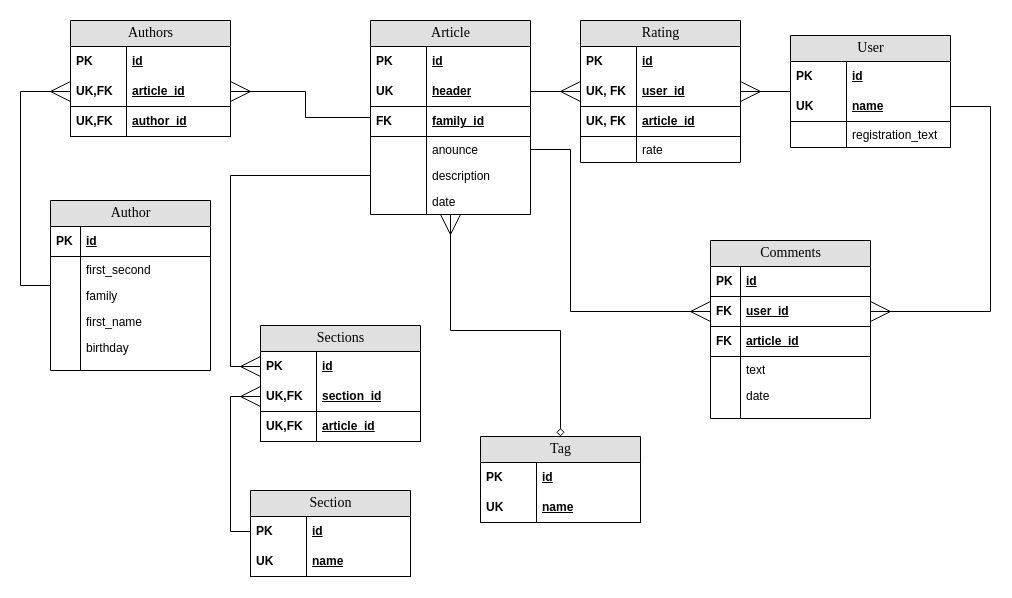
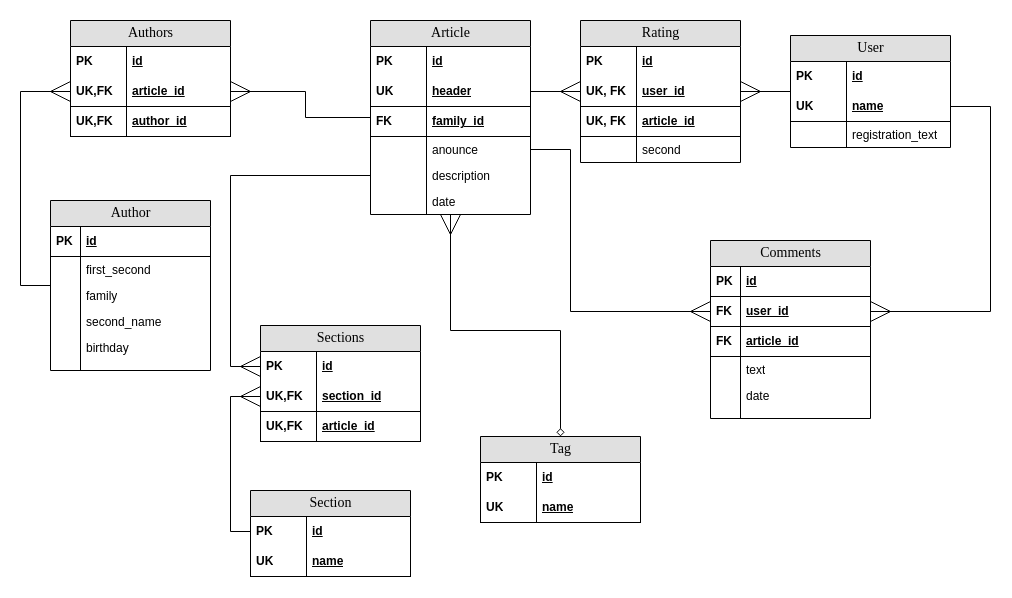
node "rate": label "rate" -> "second"
node "first_name": label "first_name" -> "second_name"
